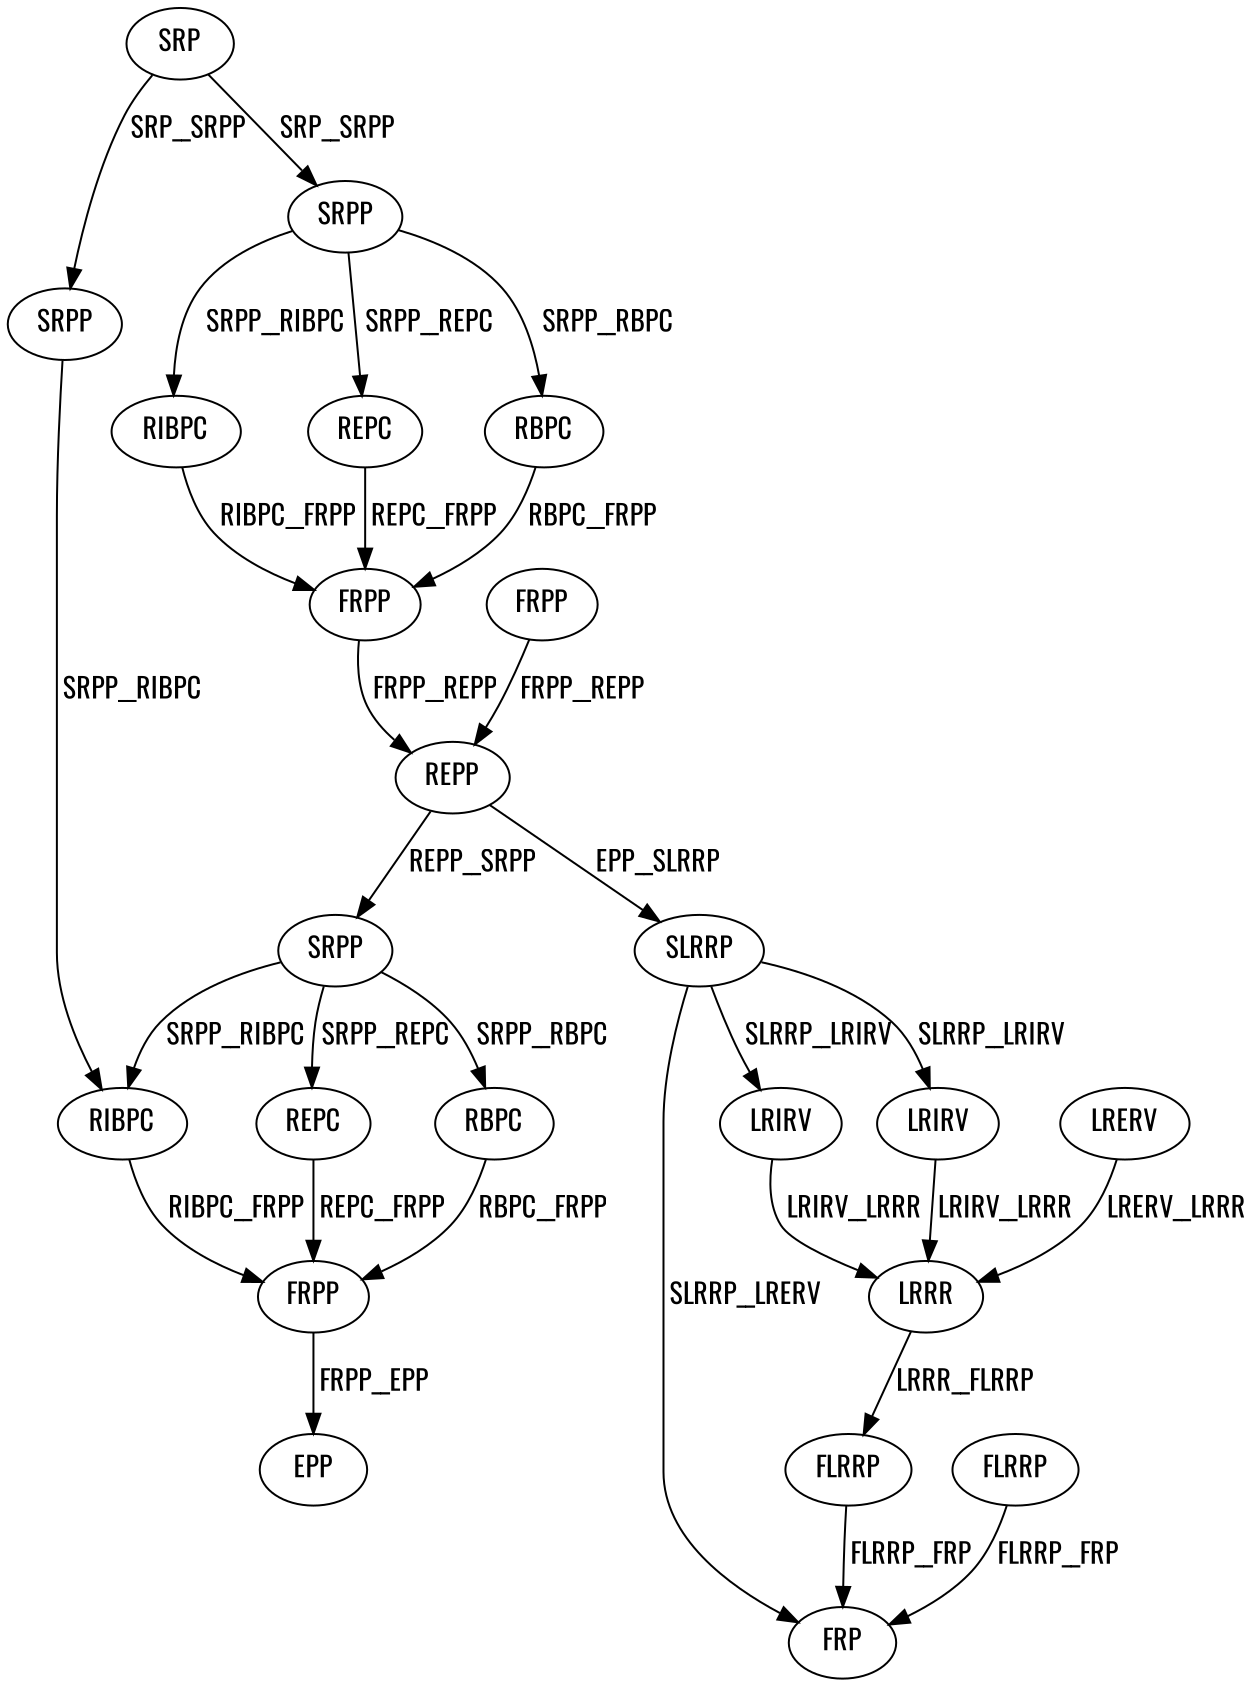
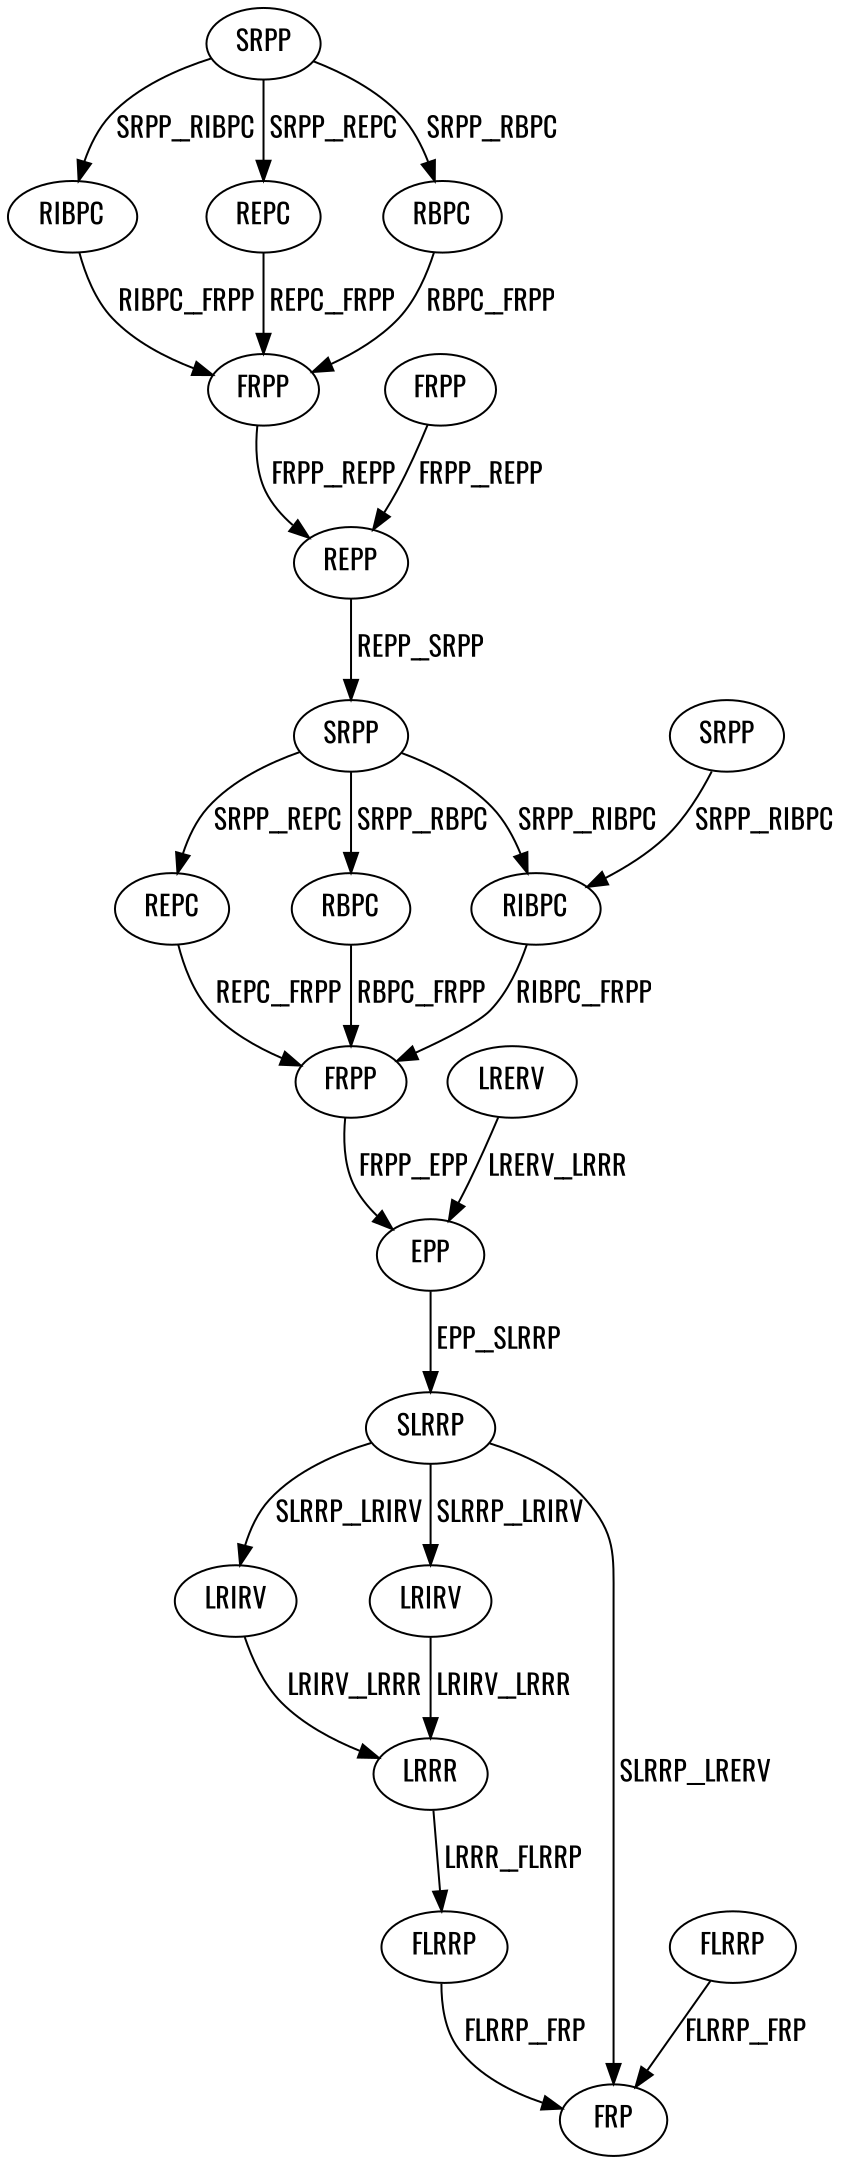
node "SRP": removed
edge "REPP" -> "SLRRP": now "EPP" -> "SLRRP"
edge "LRERV" -> "LRRR": now "LRERV" -> "EPP"
